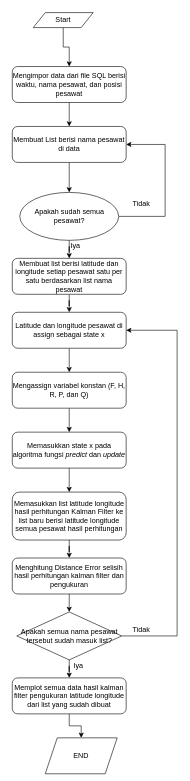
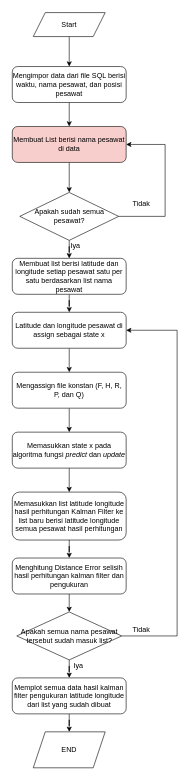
node "Start": size 60x15 -> 72x24
node "Membuat List berisi nama pesawat di data": fillcolor #ffffff -> #f8cecc
node "Apakah sudah semua pesawat?": shape ellipse -> diamond
node "Mengassign variabel konstan (F, H, R, P, dan Q)": label "Mengassign variabel konstan (F, H, R, P, dan Q)" -> "Mengassign file konstan (F, H, R, P, dan Q)"
node "END": moved (81, 756) -> (69, 750)
